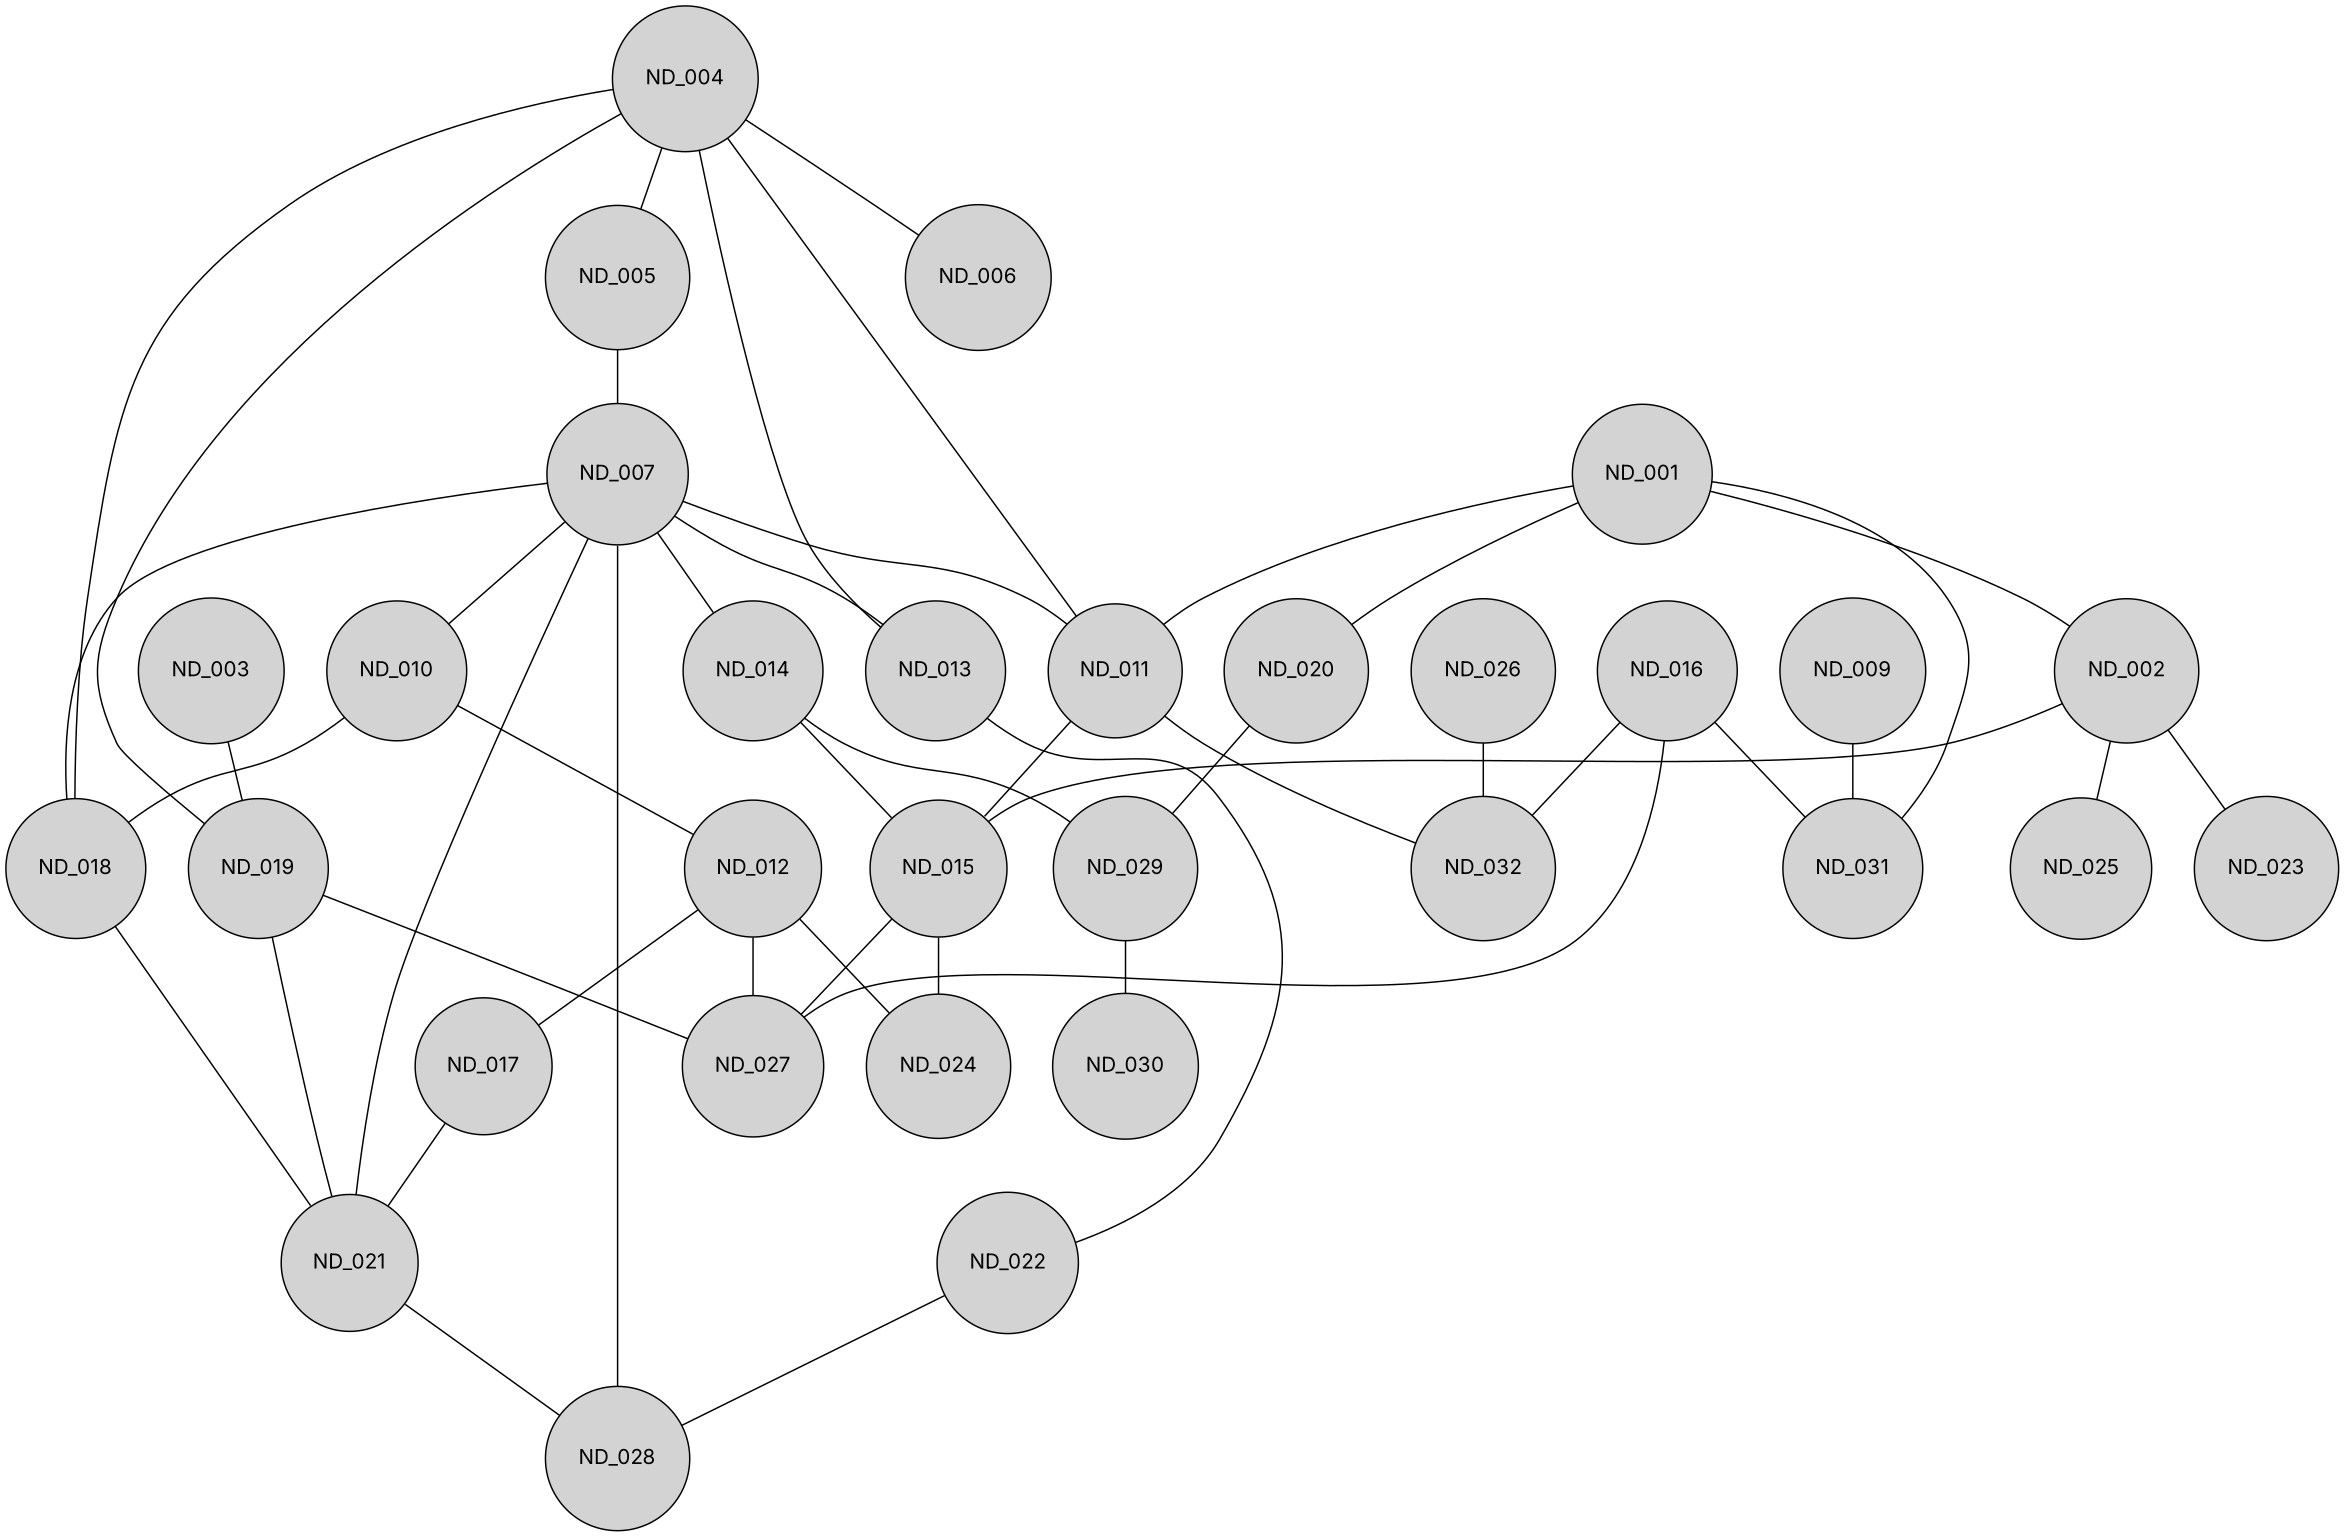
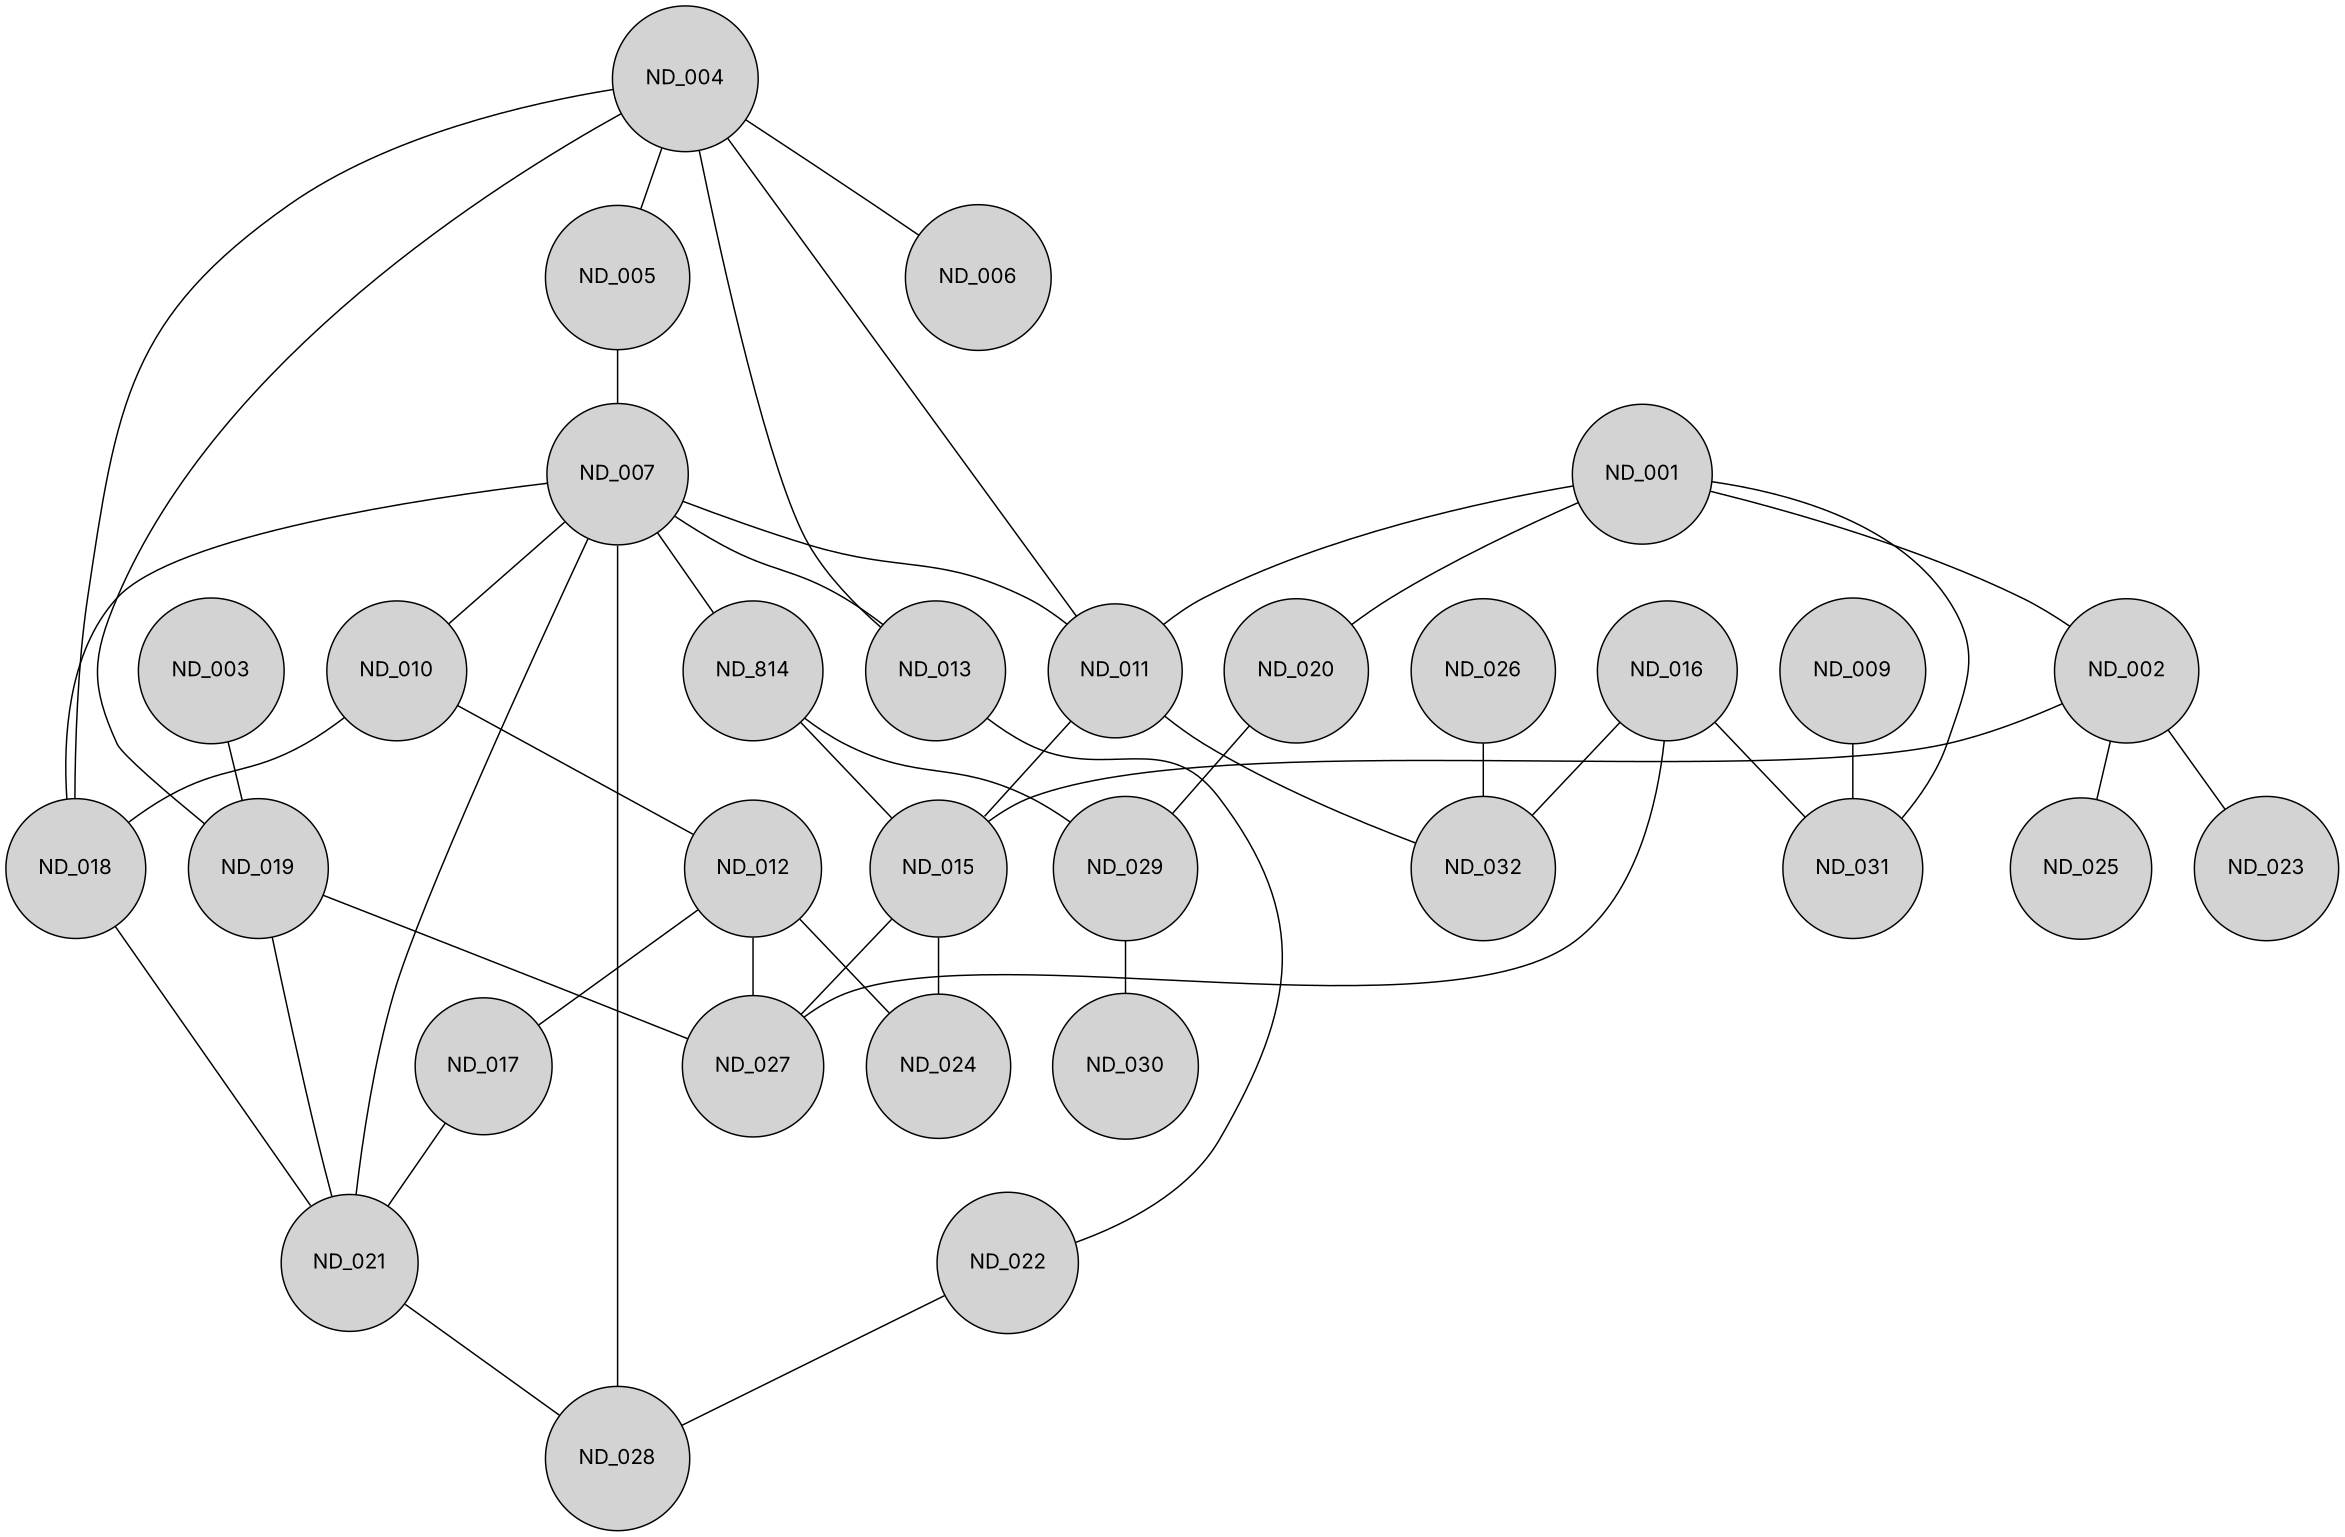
node "ND_014": label "ND_014" -> "ND_814"
